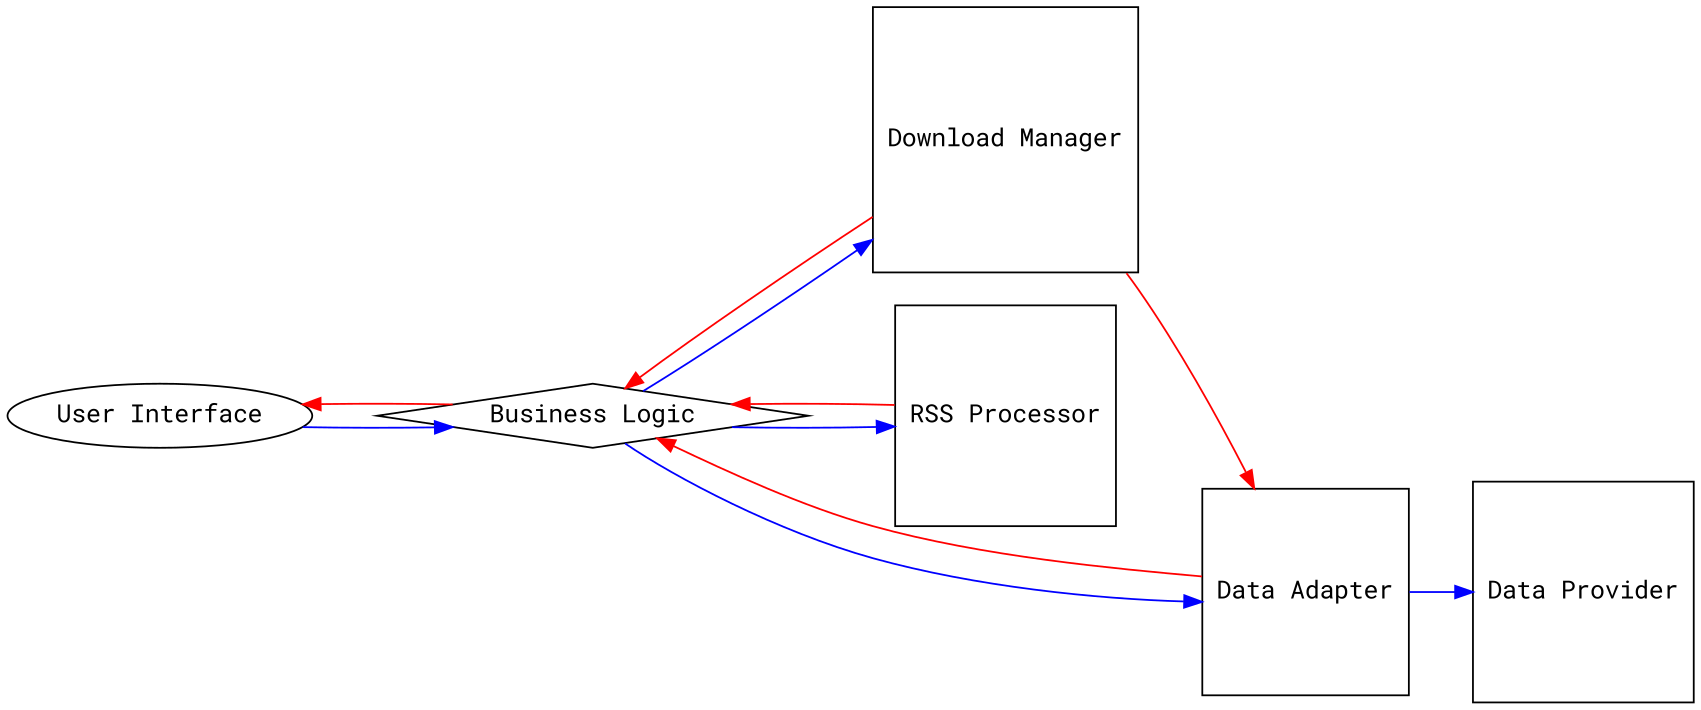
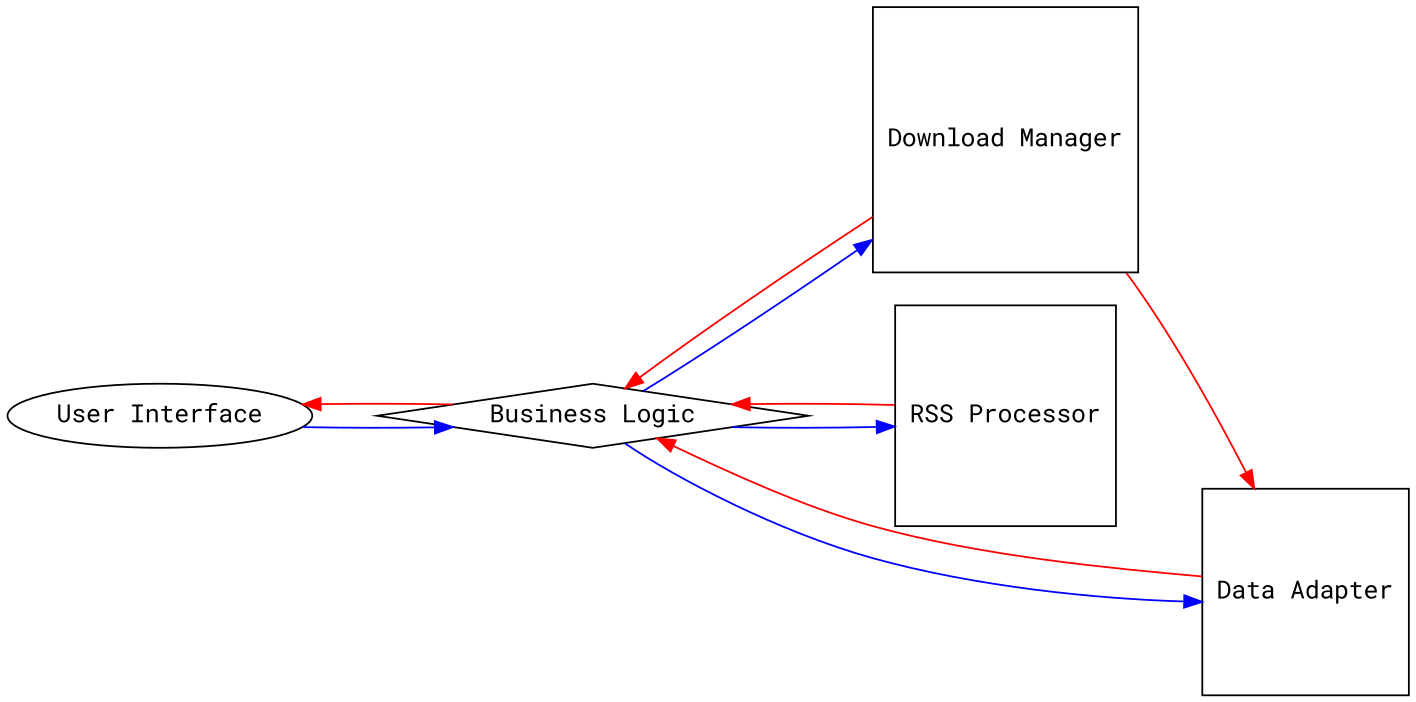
node "Data Provider": removed
